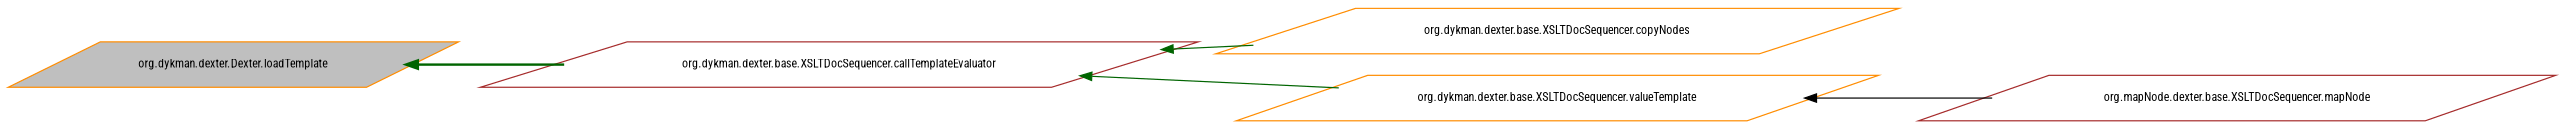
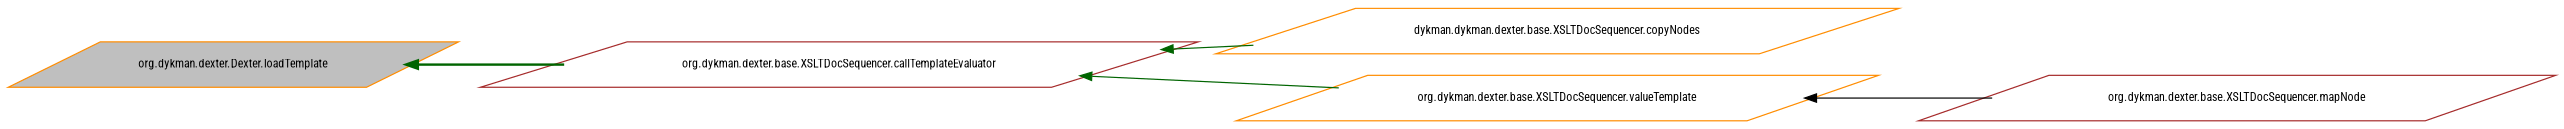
node "org.dykman.dexter.base.XSLTDocSequencer.copyNodes": label "org.dykman.dexter.base.XSLTDocSequencer.copyNodes" -> "dykman.dykman.dexter.base.XSLTDocSequencer.copyNodes"
node "org.mapNode.dexter.base.XSLTDocSequencer.mapNode": label "org.mapNode.dexter.base.XSLTDocSequencer.mapNode" -> "org.dykman.dexter.base.XSLTDocSequencer.mapNode"
